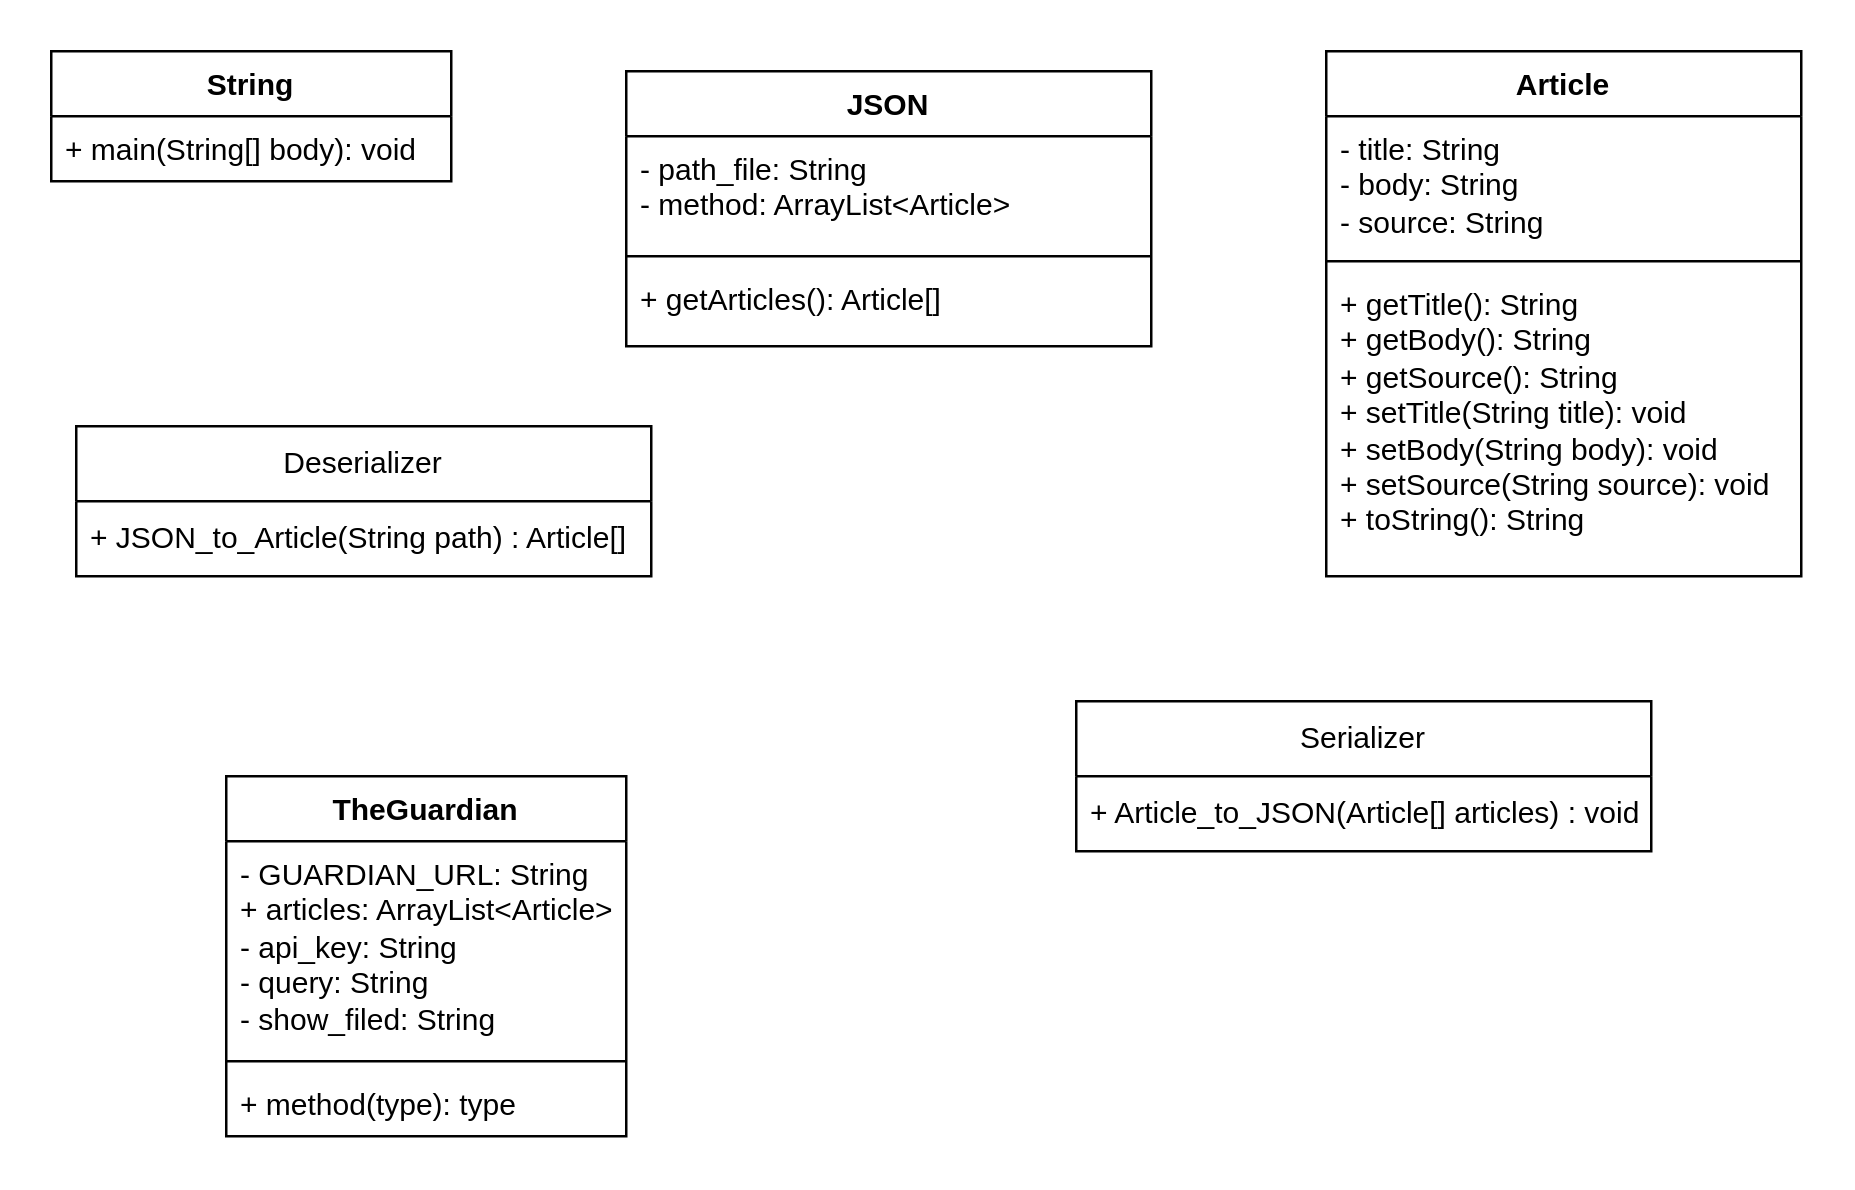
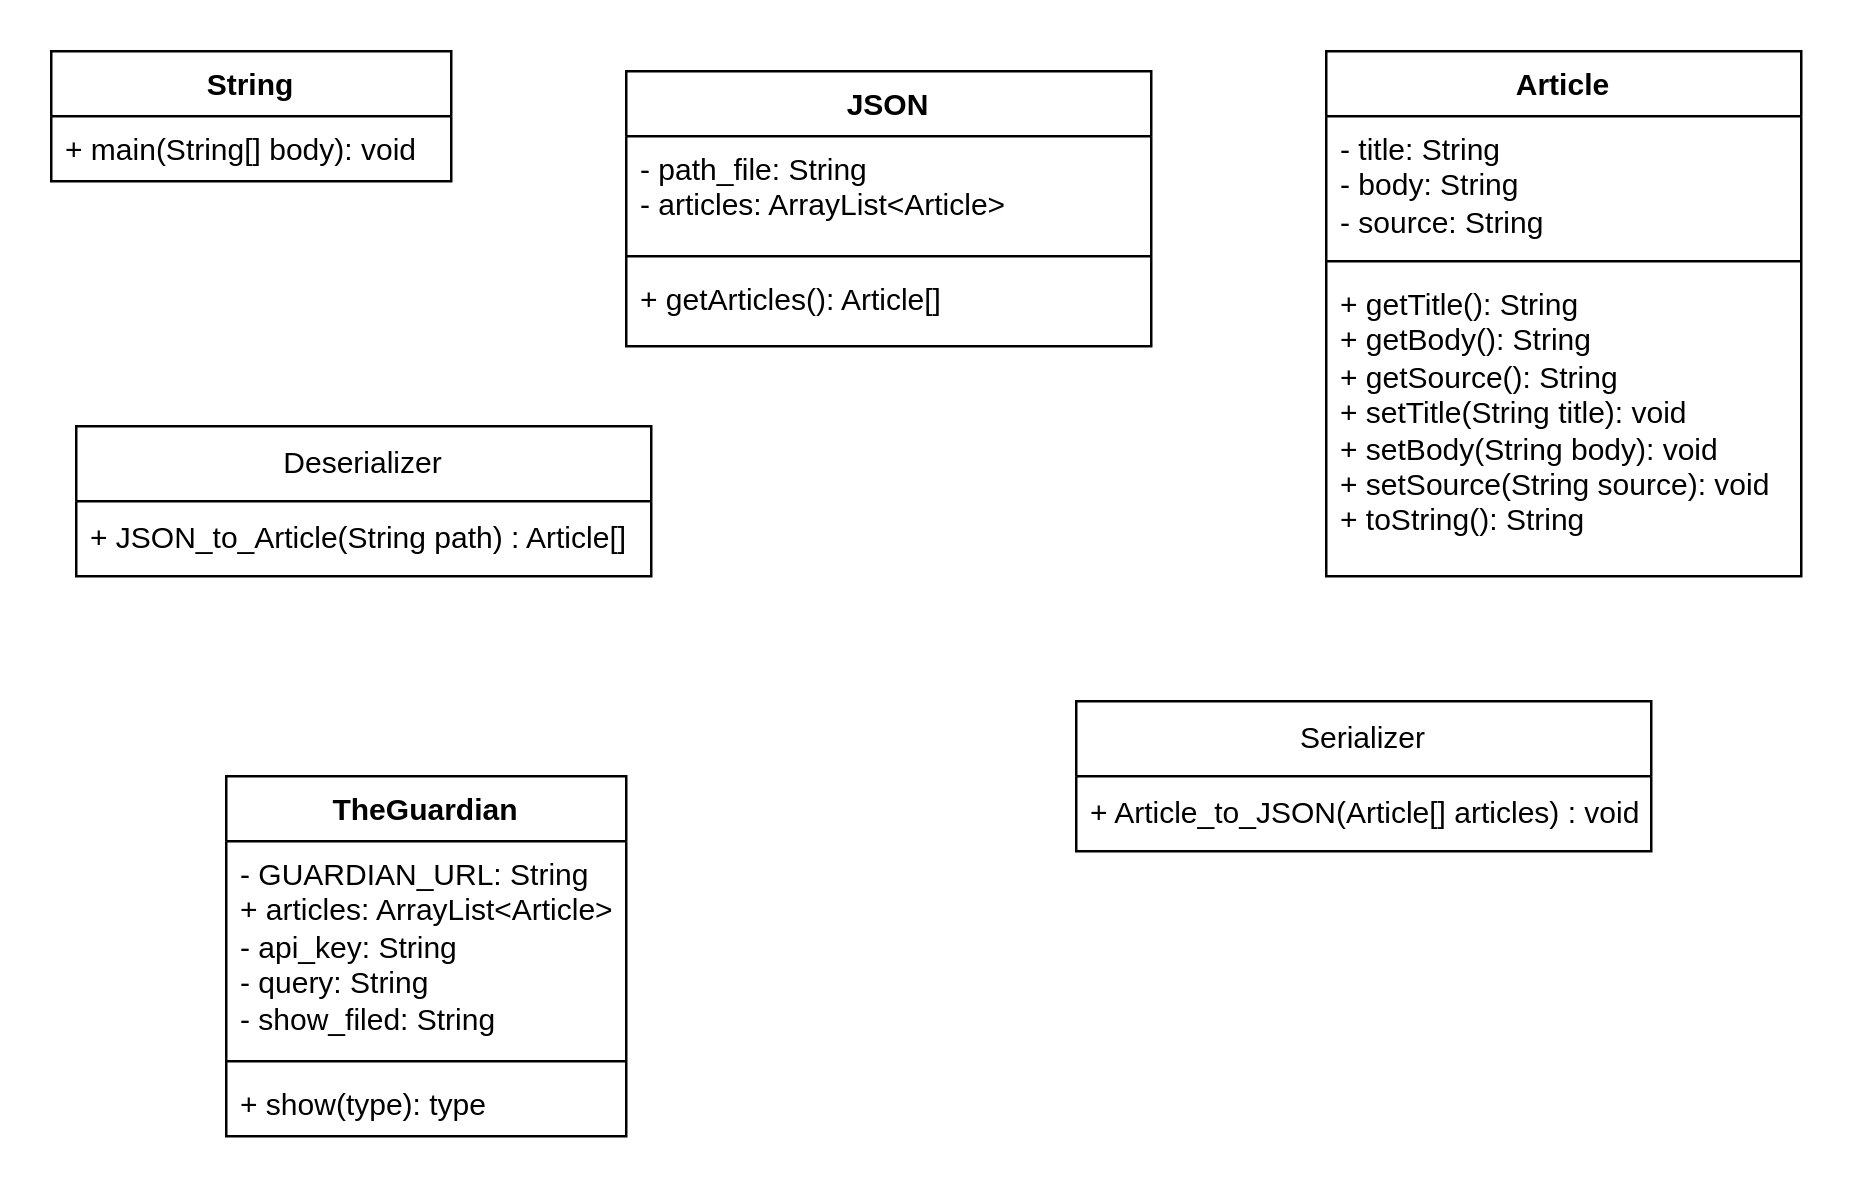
node "- path_file: String - method: ArrayList<Article>": label "- path_file: String - method: ArrayList<Article>" -> "- path_file: String - articles: ArrayList<Article>"
node "+ method(type): type": label "+ method(type): type" -> "+ show(type): type"
